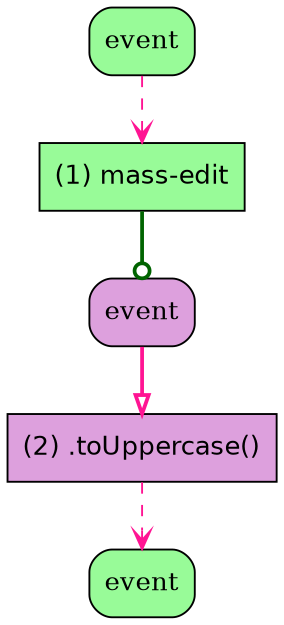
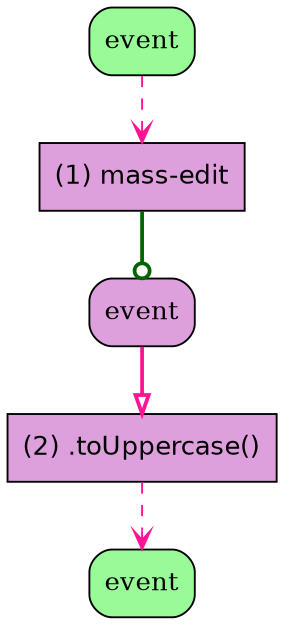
node "(1) mass-edit": fillcolor palegreen -> plum
